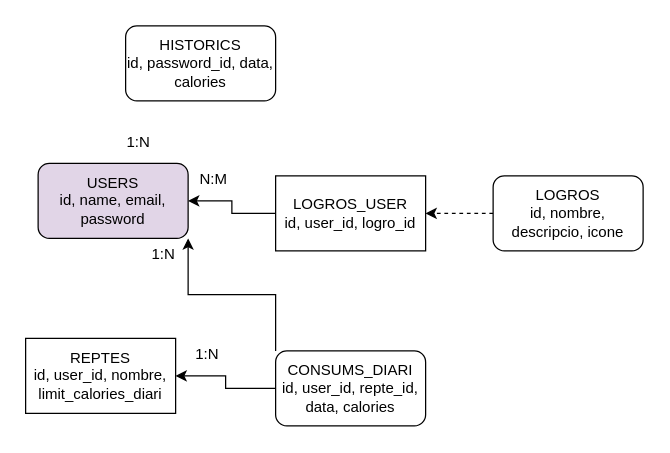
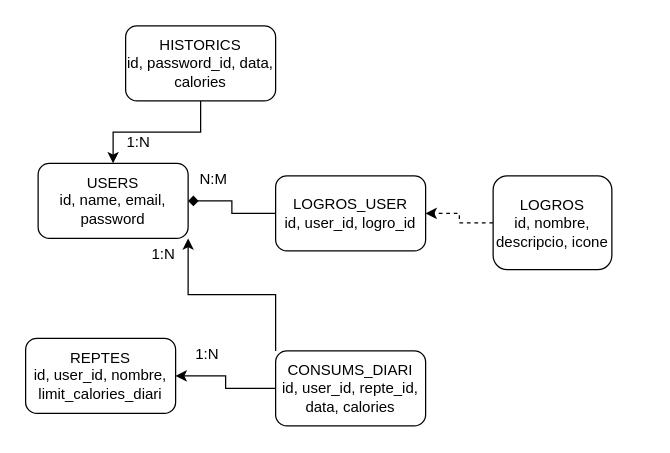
edge "HISTORICS id, password_id, data, calories" -> "USERS id, name, email, password": added
node "USERS id, name, email, password": fillcolor #e1d5e7 -> #ffffff
edge "LOGROS_USER id, user_id, logro_id" -> "USERS id, name, email, password": arrowhead classic -> diamond
node "LOGROS_USER id, user_id, logro_id": shape rectangle -> rounded rectangle
node "LOGROS id, nombre, descripcio, icone": size 150x75 -> 119x94
node "REPTES id, user_id, nombre, limit_calories_diari": shape rectangle -> rounded rectangle
